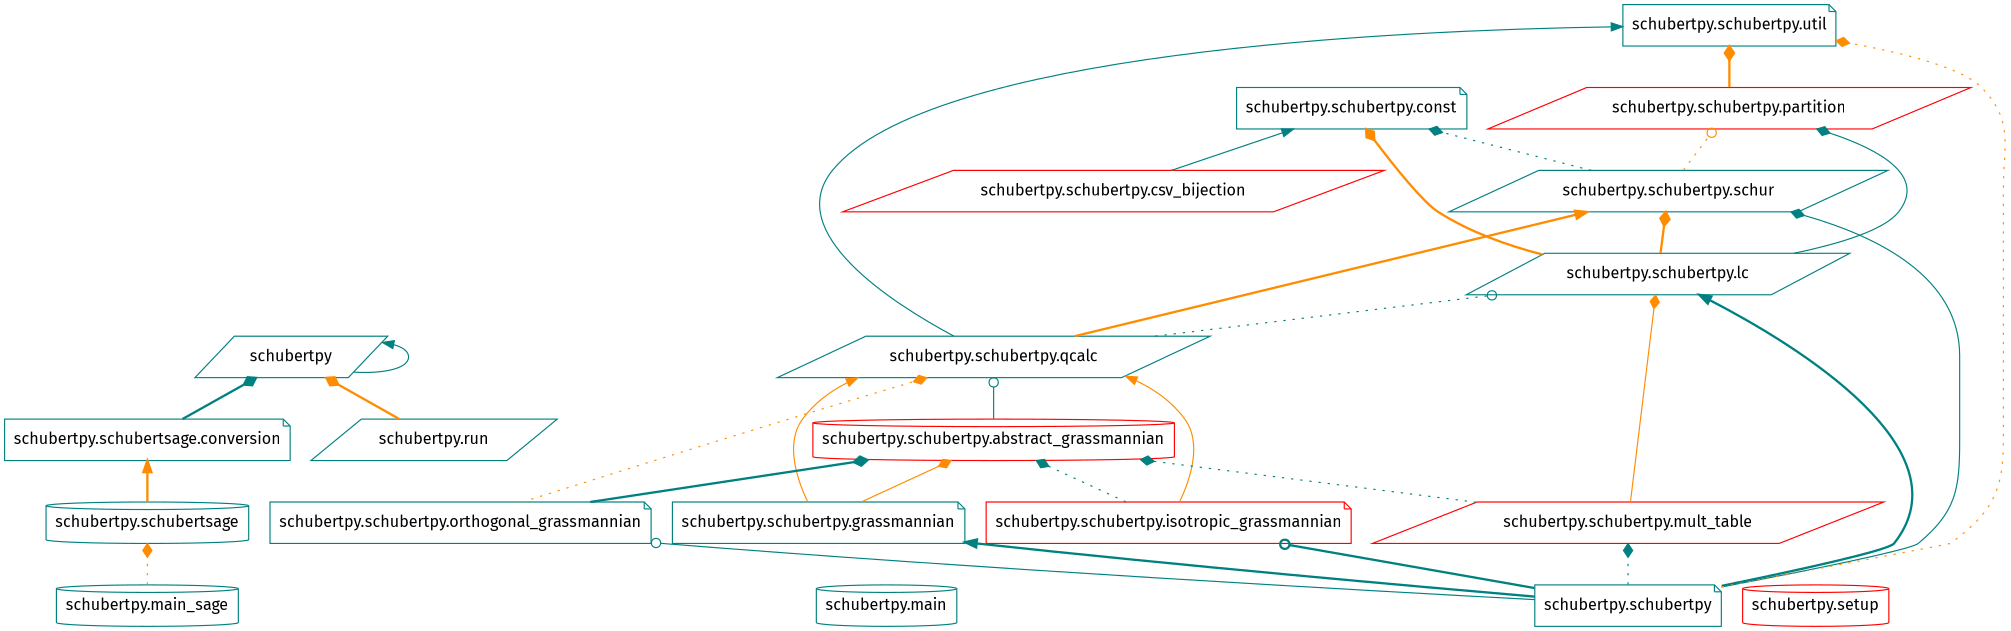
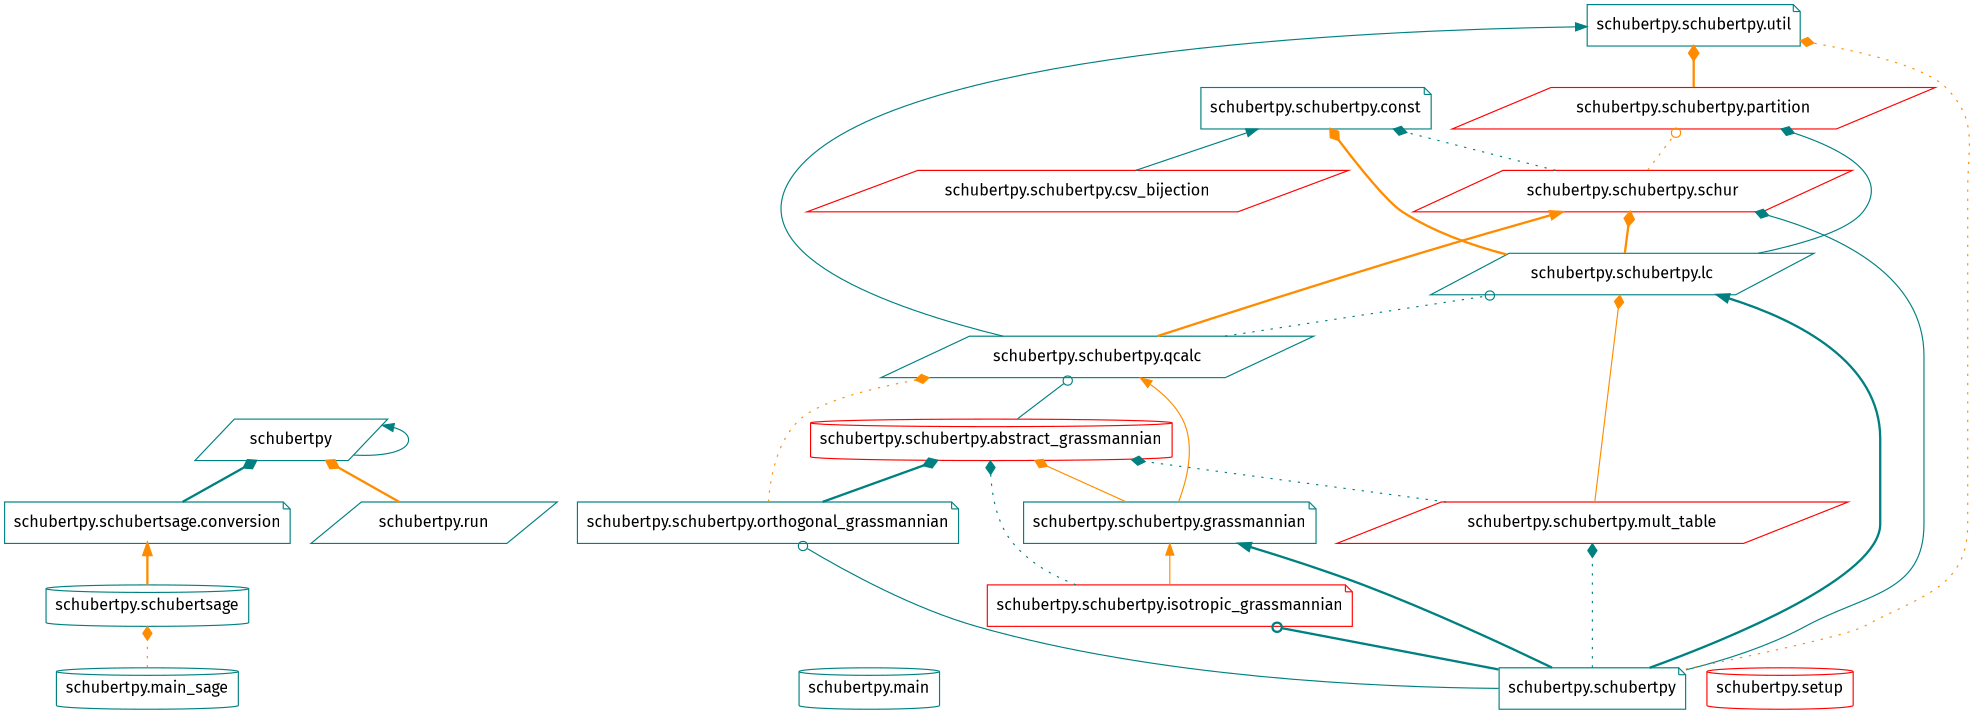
node "schubertpy.schubertpy.schur": color teal -> red
edge "schubertpy.schubertpy.isotropic_grassmannian" -> "schubertpy.schubertpy.qcalc": now "schubertpy.schubertpy.isotropic_grassmannian" -> "schubertpy.schubertpy.grassmannian"
